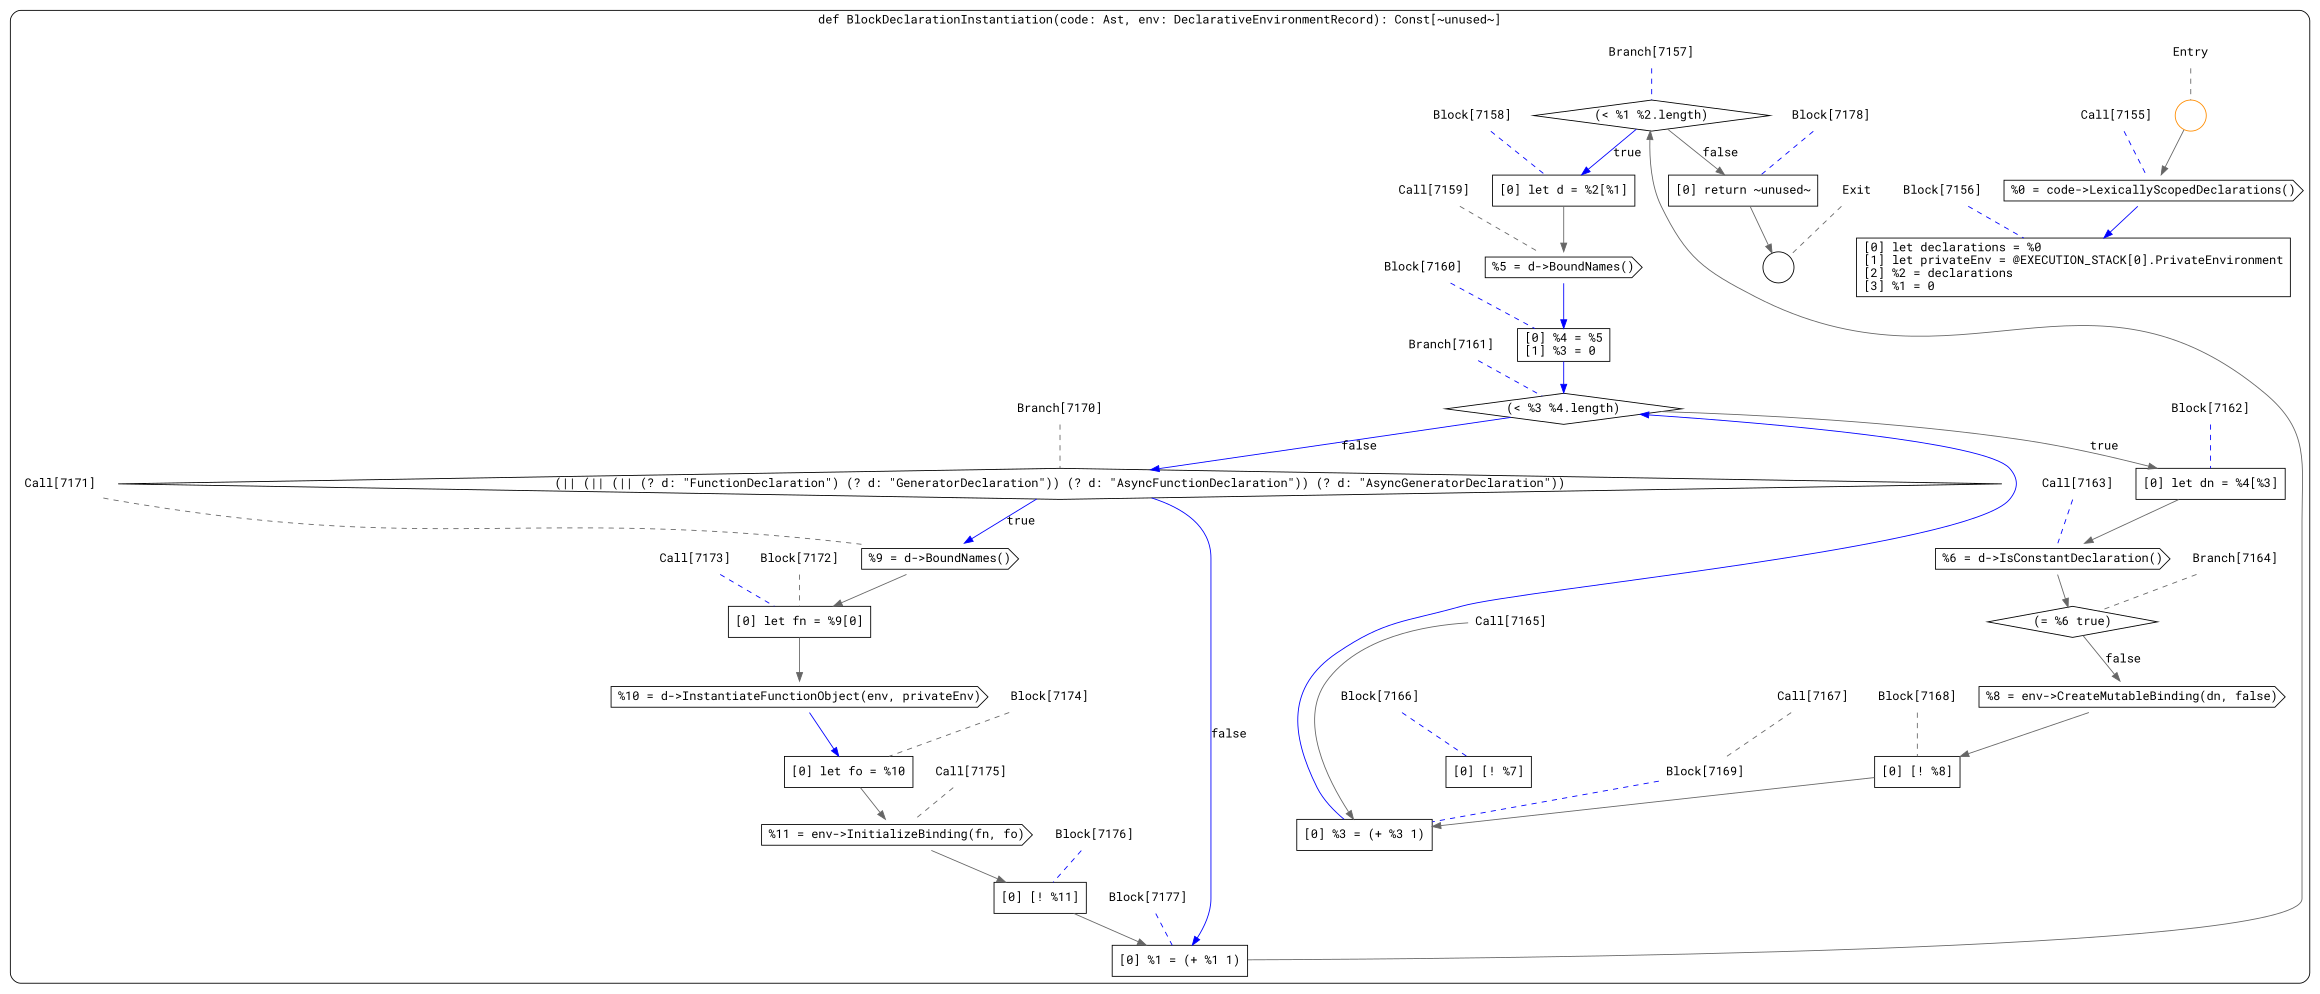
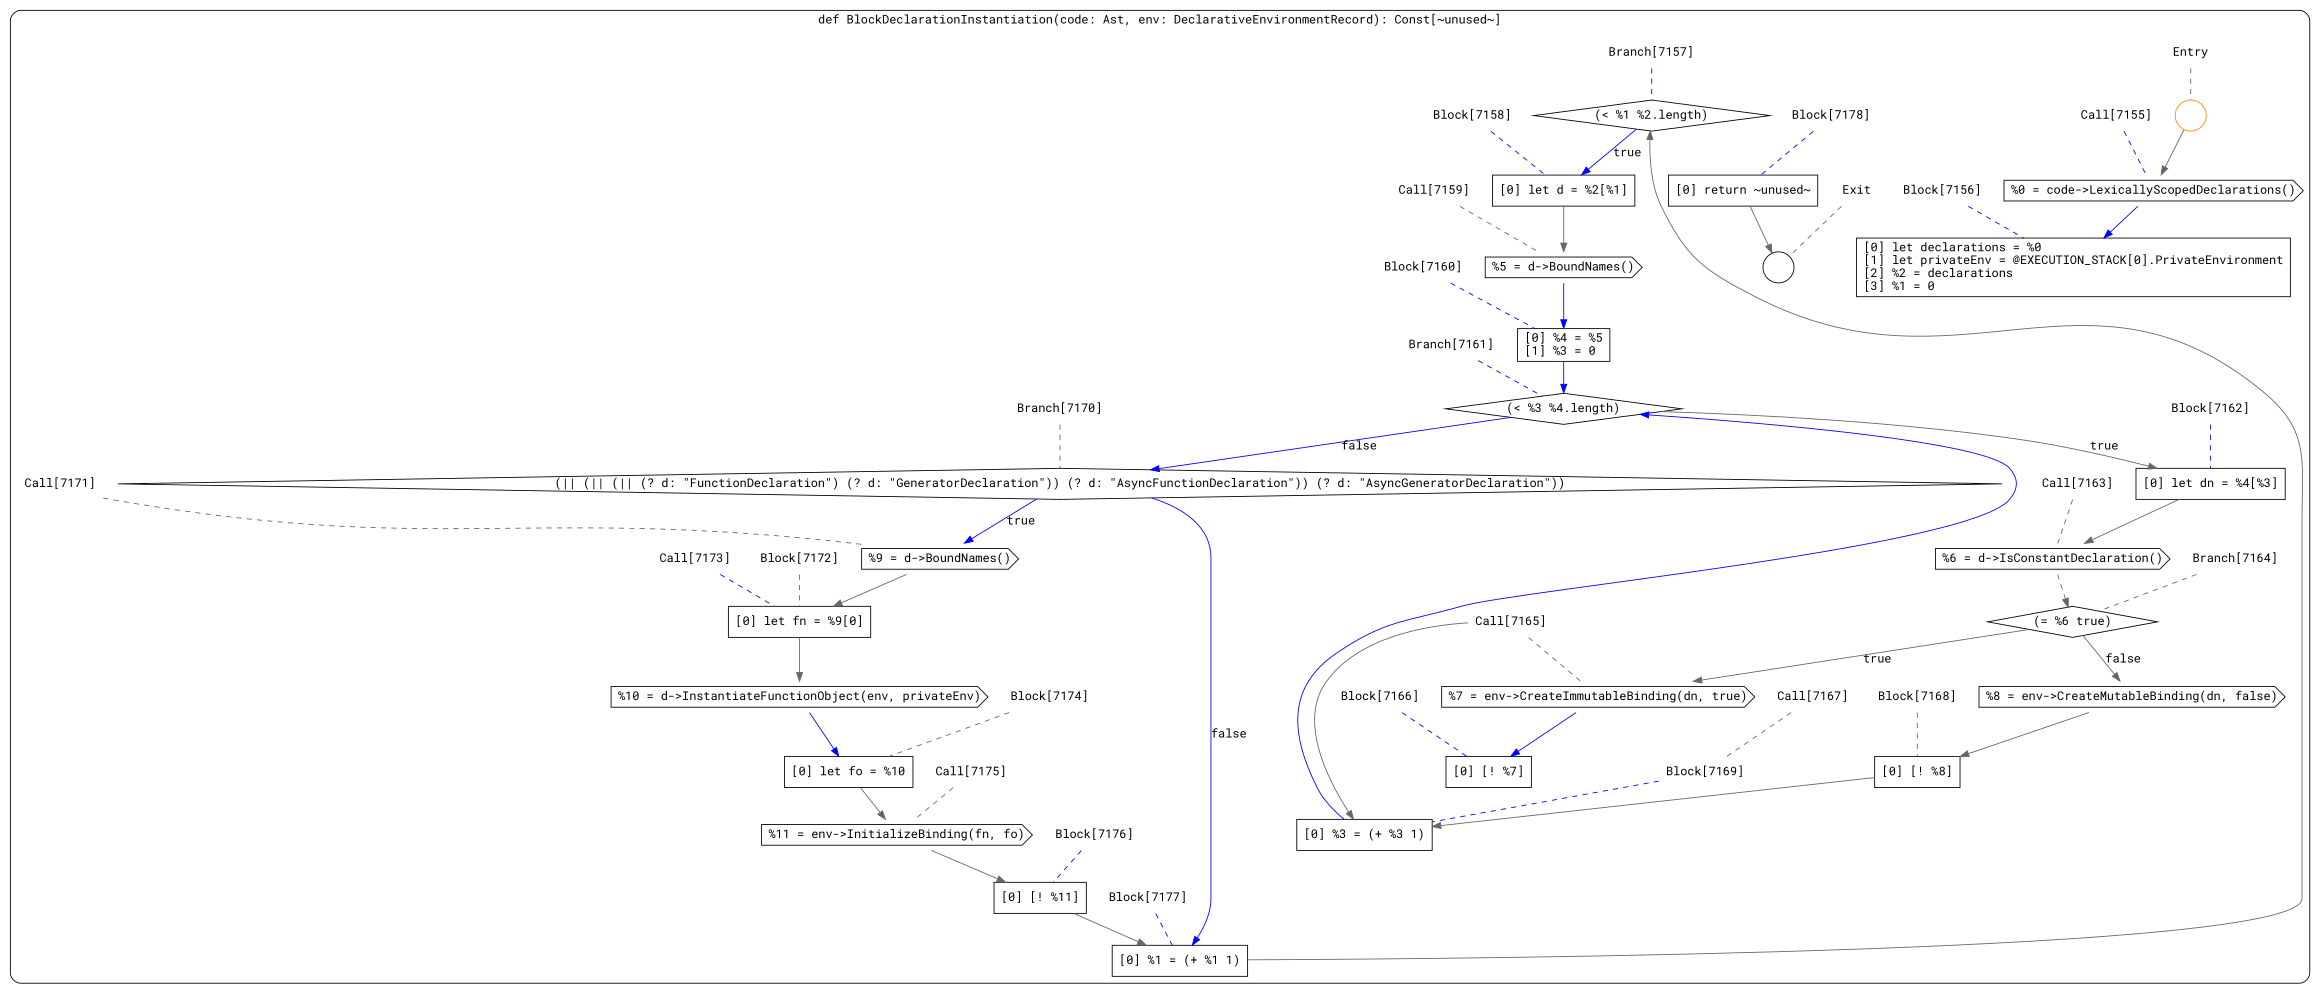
edge "(< %1 %2.length)" -> "[0] return ~unused~": removed, label "false"
edge "Call[7163]" -- "%6 = d->IsConstantDeclaration()": color blue -> gray40
edge "%6 = d->IsConstantDeclaration()" -> "(= %6 true)": style solid -> dashed
node "%7 = env->CreateImmutableBinding(dn, true)": added
